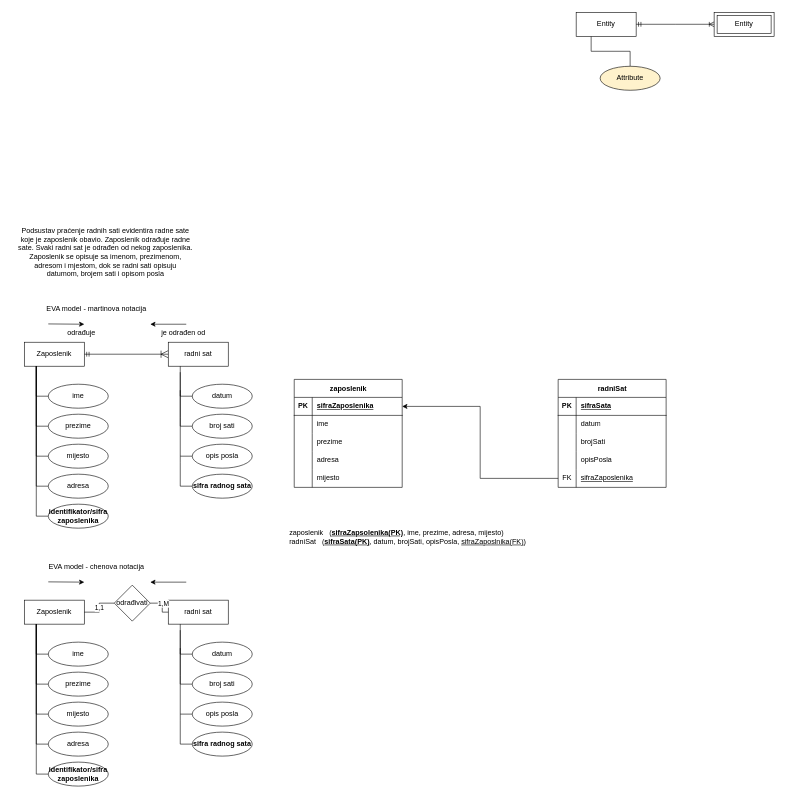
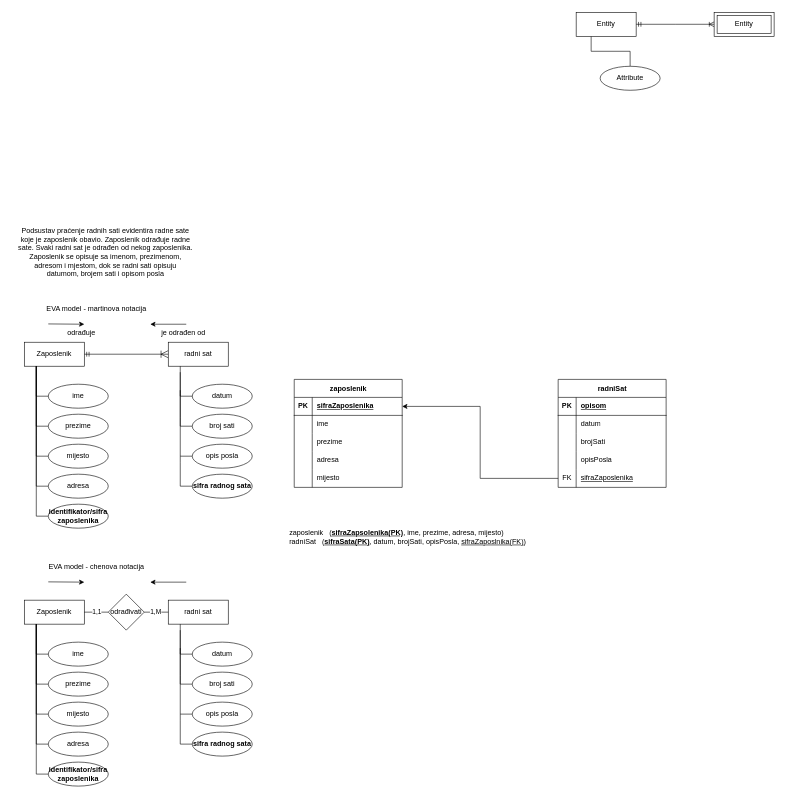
node "Attribute": fillcolor #fff2cc -> #ffffff
node "sifraSata": label "sifraSata" -> "opisom"
node "odrađivati": moved (132, 603) -> (126, 612)
